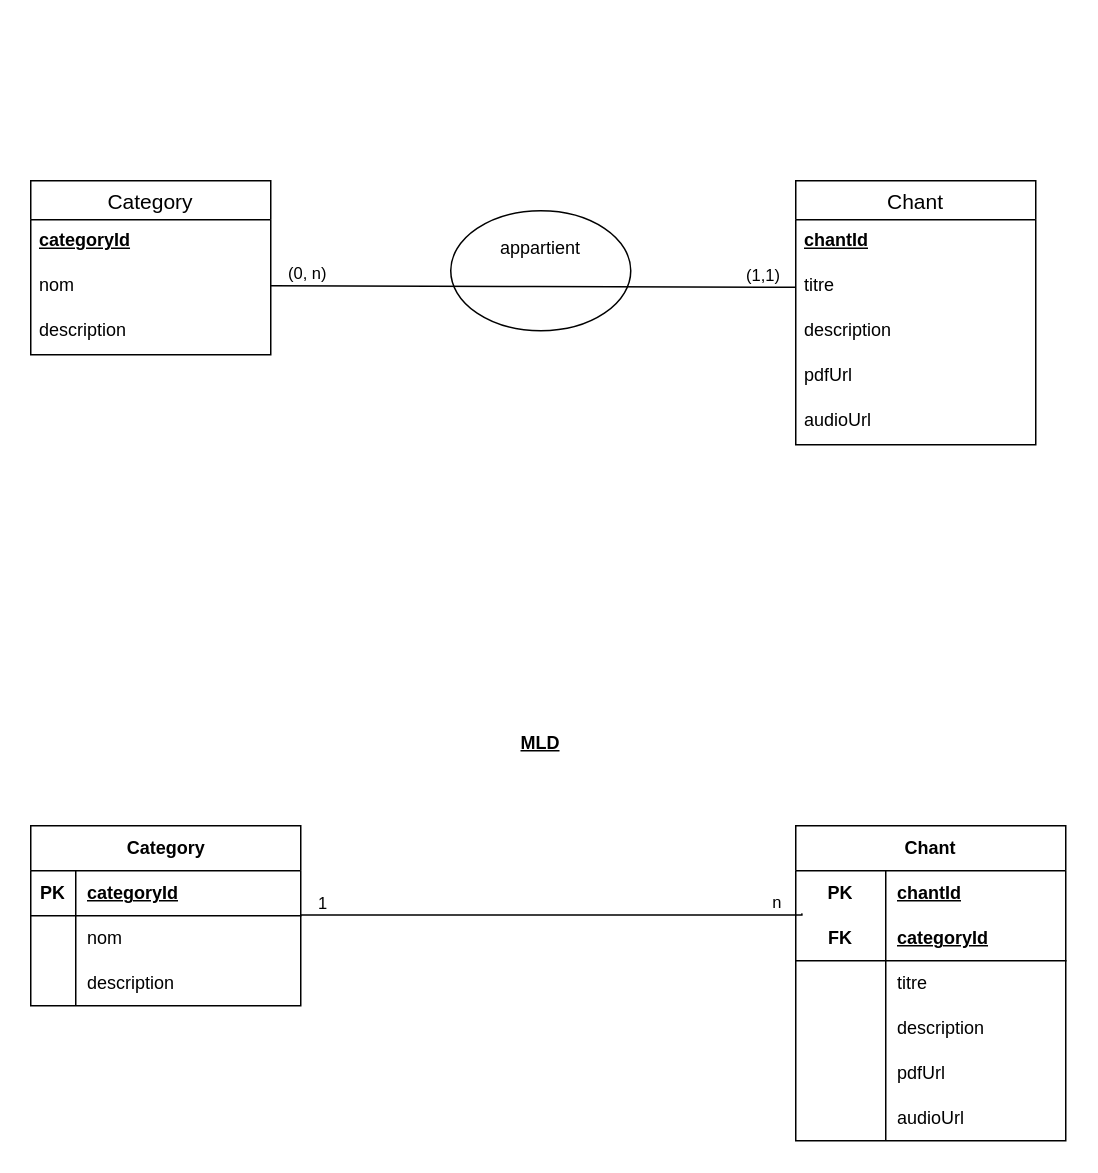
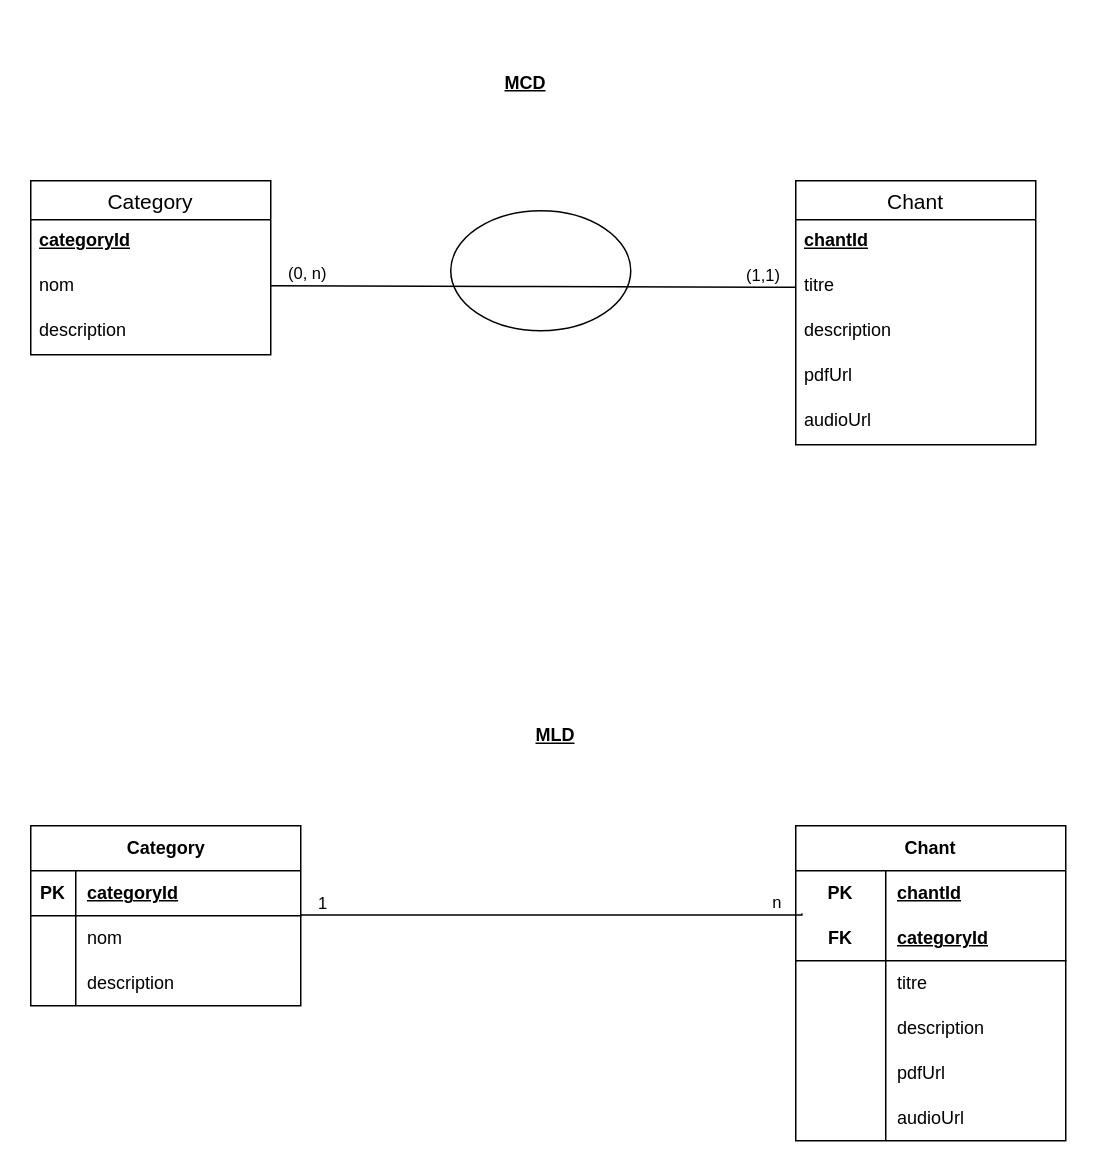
node "MCD": added
node "appartient": removed
node "MLD": moved (541, 743) -> (556, 736)
